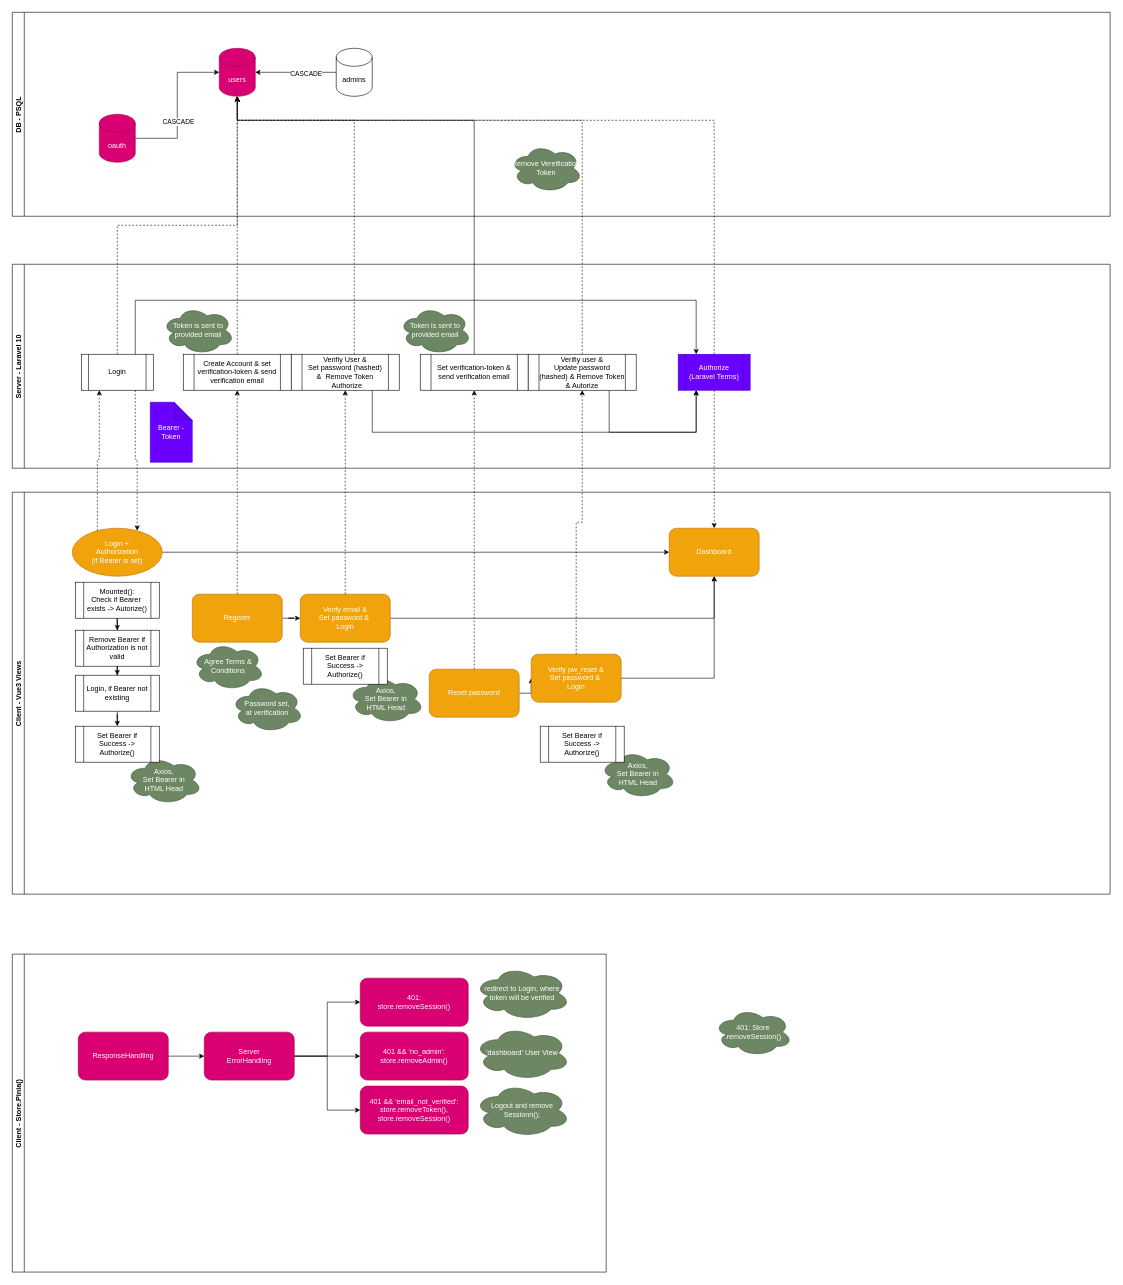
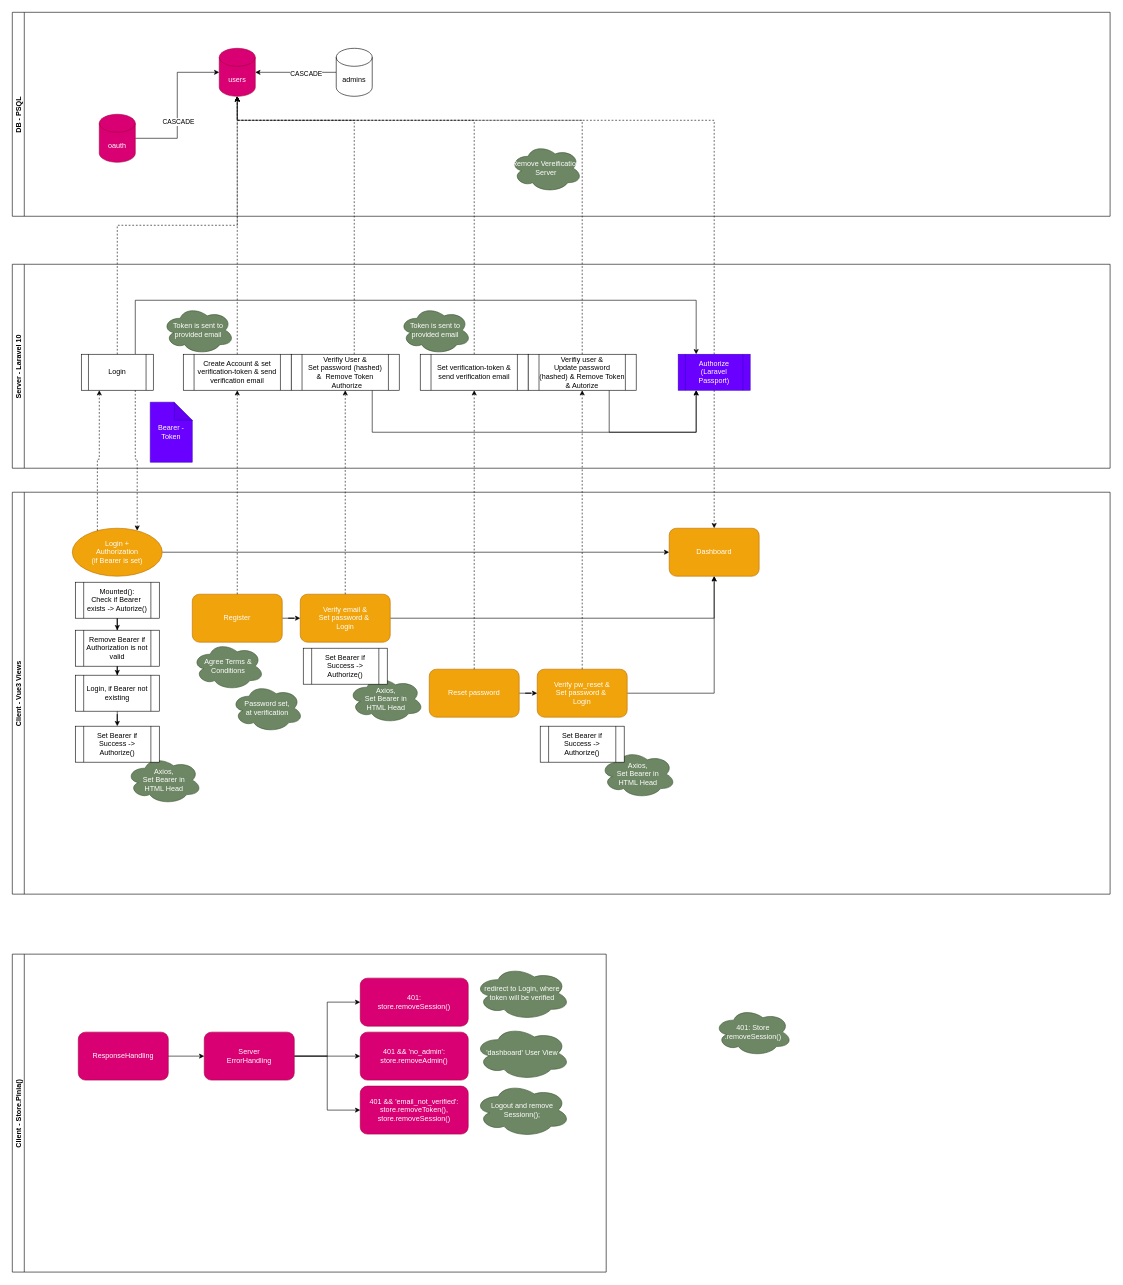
node "Remove Vereification Token": label "Remove Vereification Token" -> "Remove Vereification Server"
edge "Set verification-token & send verification email" -> "users": style solid -> dashed
node "Authorize (Laravel Terms)": label "Authorize (Laravel Terms)" -> "Authorize (Laravel Passport)"
node "Verify pw_reset & Set password & Login": moved (576, 678) -> (582, 693)
